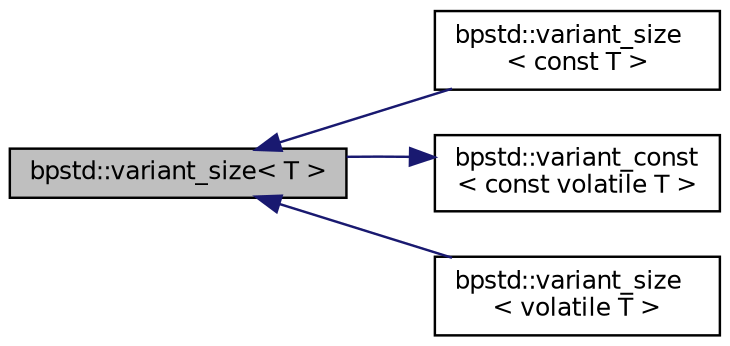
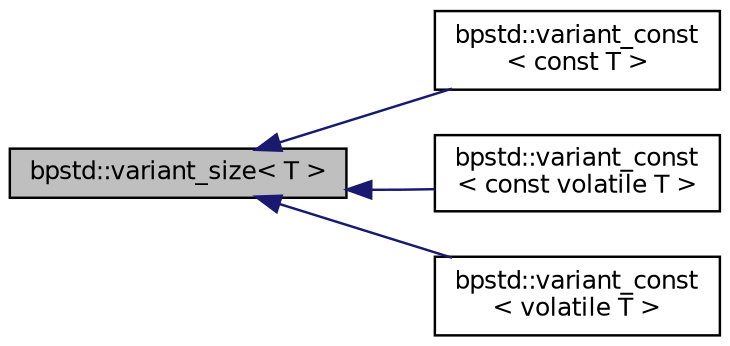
node "bpstd::variant_size < const T >": label "bpstd::variant_size < const T >" -> "bpstd::variant_const < const T >"
edge "bpstd::variant_size< T >" -> "bpstd::variant_const < const volatile T >": reversed
node "bpstd::variant_size < volatile T >": label "bpstd::variant_size < volatile T >" -> "bpstd::variant_const < volatile T >"
